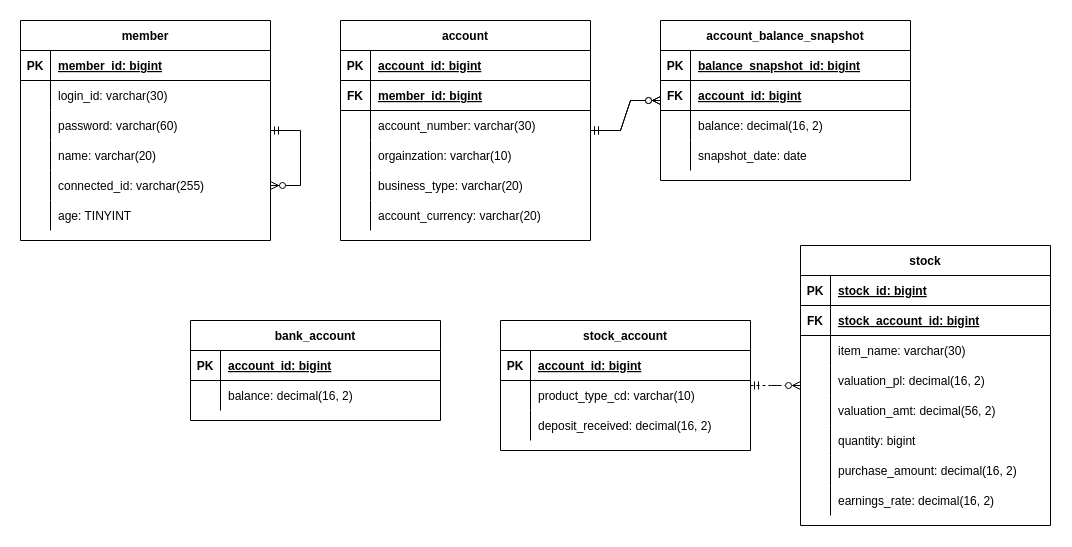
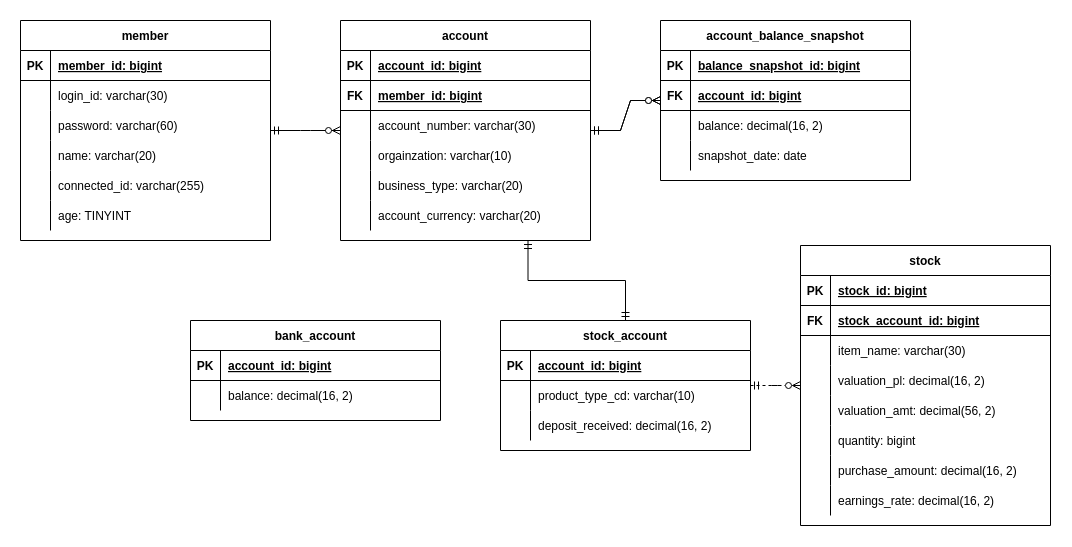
edge "member" -- "connected_id: varchar(255)": now "member" -- "account"
edge "account" -- "stock_account": added
